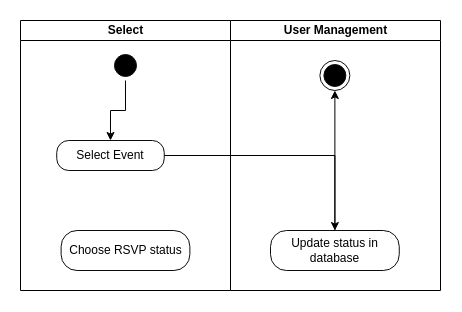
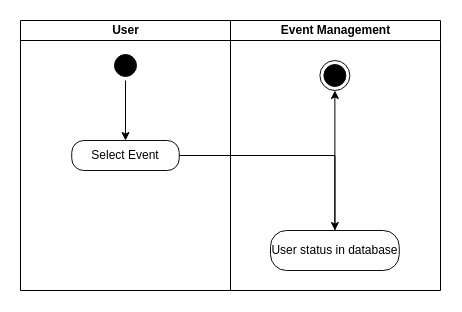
node "Select": label "Select" -> "User"
node "User Management": label "User Management" -> "Event Management"
node "Select Event": moved (110, 156) -> (125, 156)
node "Choose RSVP status": removed
node "Update status in database": label "Update status in database" -> "User status in database"
